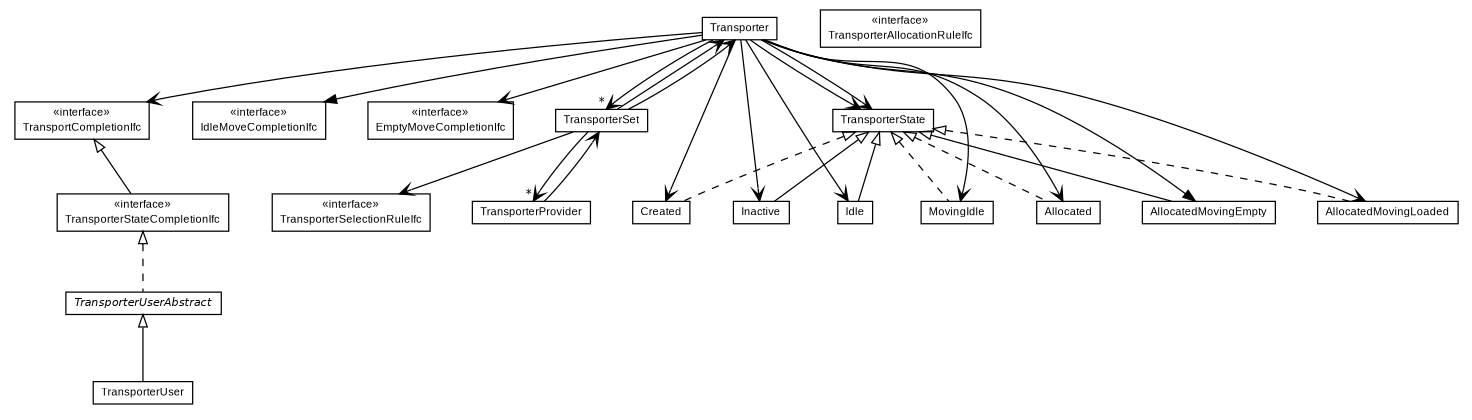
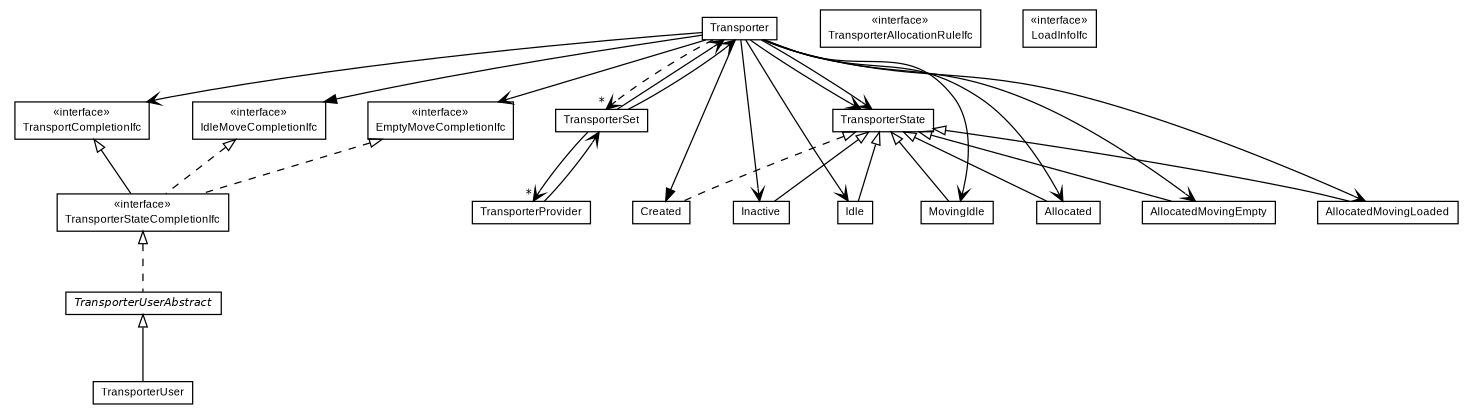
node "LoadInfoIfc": added
edge "Transporter" -> "TransporterSet": style solid -> dashed
edge "Transporter" -> "AllocatedMovingEmpty": arrowhead normal -> open
edge "Transporter" -> "Created": arrowhead open -> normal
edge "AllocatedMovingLoaded" -> "TransporterState": style dashed -> solid
edge "TransporterStateCompletionIfc" -> "EmptyMoveCompletionIfc": added
edge "Allocated" -> "TransporterState": style dashed -> solid
edge "TransporterStateCompletionIfc" -> "IdleMoveCompletionIfc": added
edge "MovingIdle" -> "TransporterState": style dashed -> solid
node "TransporterSelectionRuleIfc": removed
